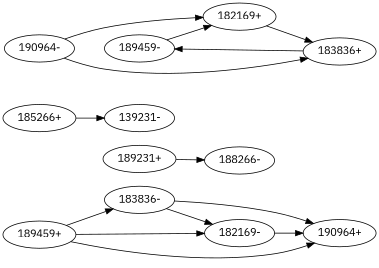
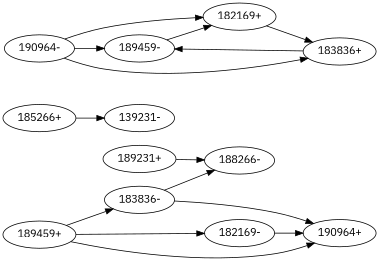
edge "190964-" -> "189459-": added
edge "183836-" -> "182169-": now "183836-" -> "188266-"
